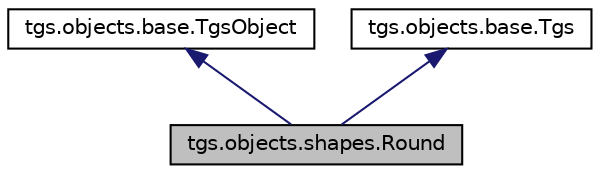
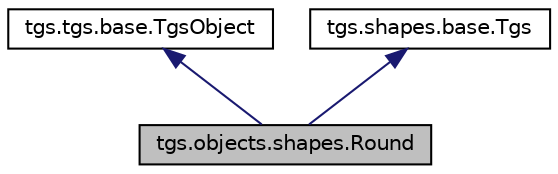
node "tgs.objects.base.TgsObject": label "tgs.objects.base.TgsObject" -> "tgs.tgs.base.TgsObject"
node "tgs.objects.base.Tgs": label "tgs.objects.base.Tgs" -> "tgs.shapes.base.Tgs"
